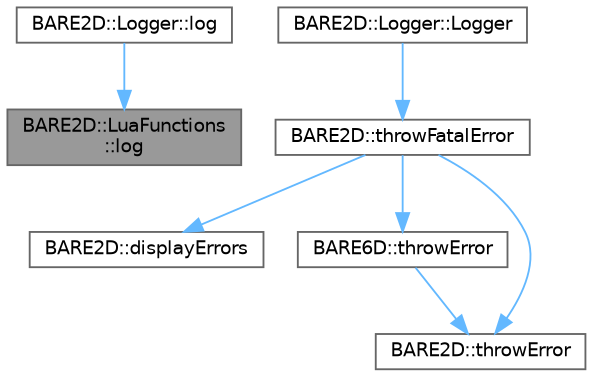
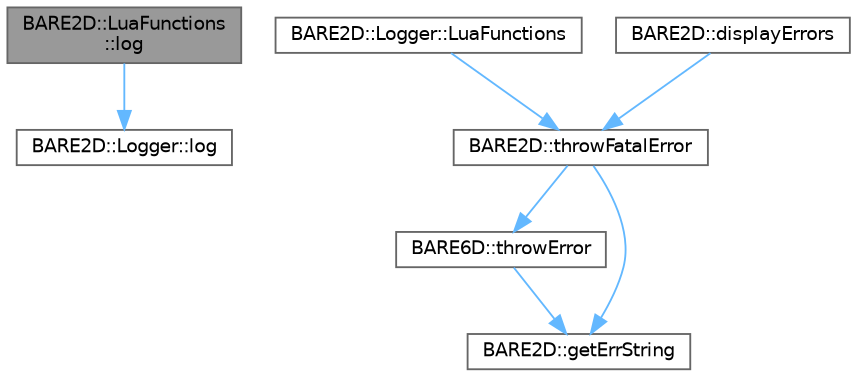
node "BARE2D::Logger::Logger": label "BARE2D::Logger::Logger" -> "BARE2D::Logger::LuaFunctions"
edge "BARE2D::Logger::log" -> "BARE2D::LuaFunctions ::log": reversed
edge "BARE2D::throwFatalError" -> "BARE2D::displayErrors": reversed
node "BARE2D::throwError": label "BARE2D::throwError" -> "BARE2D::getErrString"
